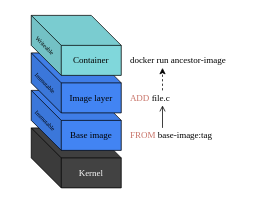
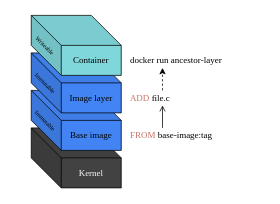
node "docker run ancestor-image": label "docker run ancestor-image" -> "docker run ancestor-layer"
